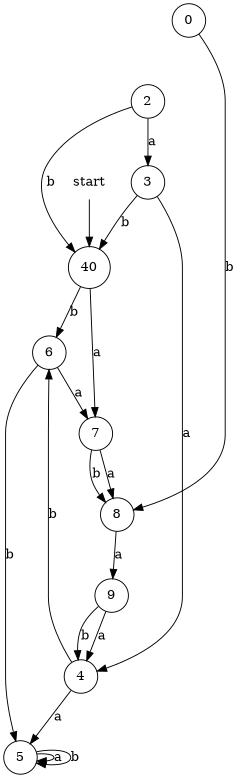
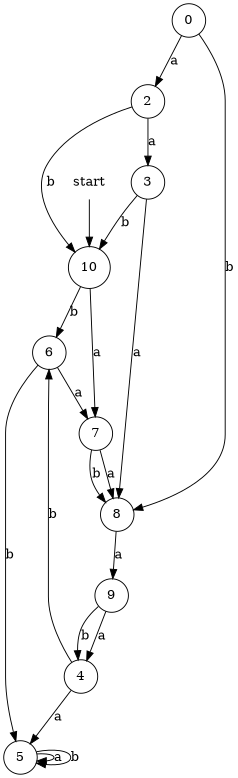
edge "0" -> "2": added, label "a"
node "40": label "40" -> "10"
edge "3" -> "4": now "3" -> "8"
